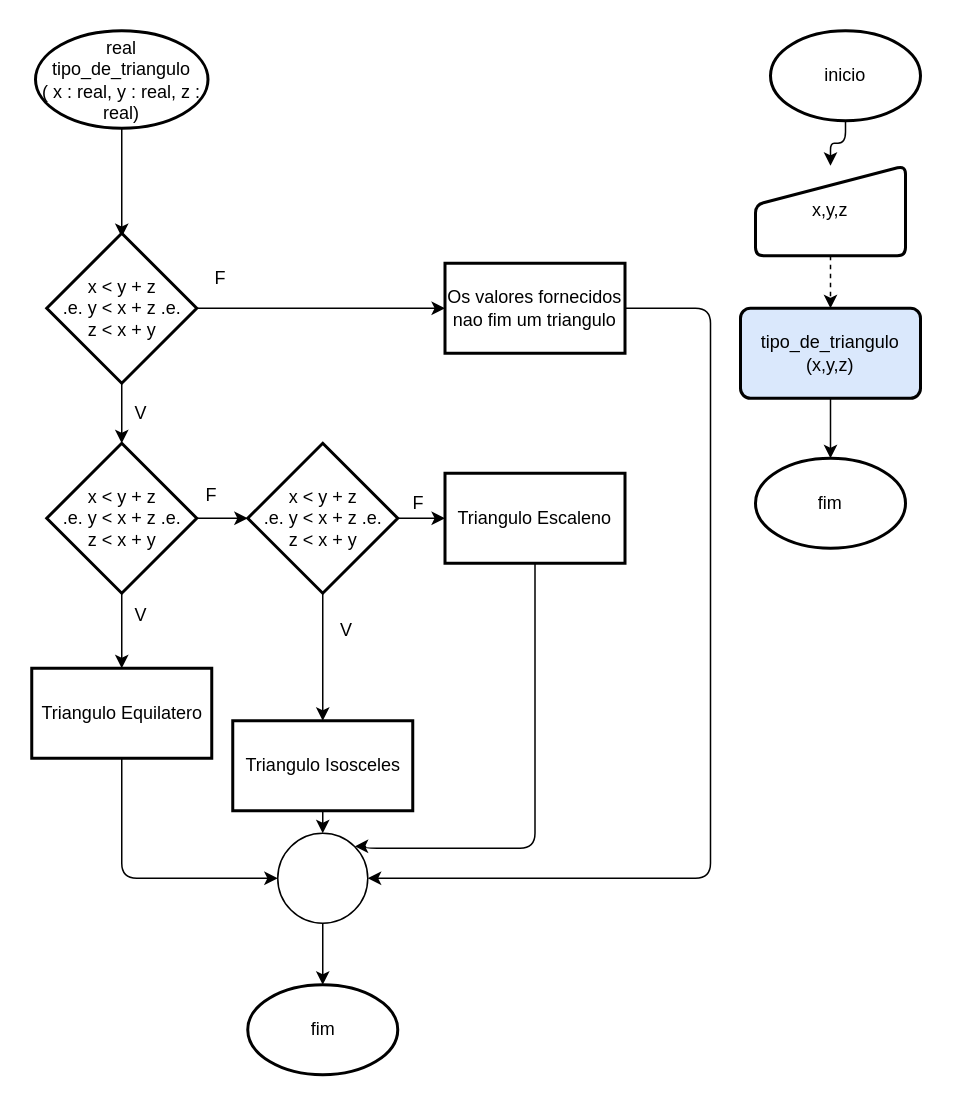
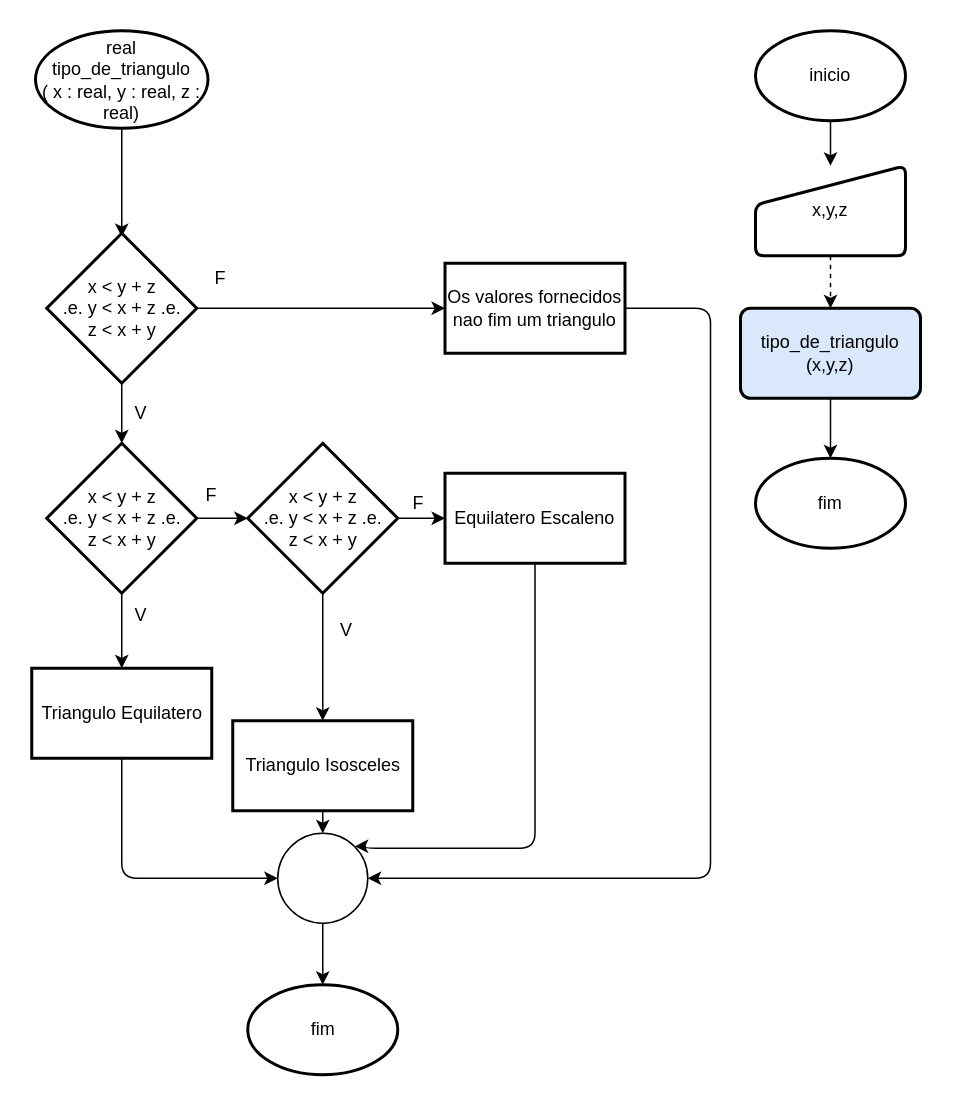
node "inicio": moved (845, 76) -> (830, 76)
node "Triangulo Escaleno": label "Triangulo Escaleno" -> "Equilatero Escaleno"
